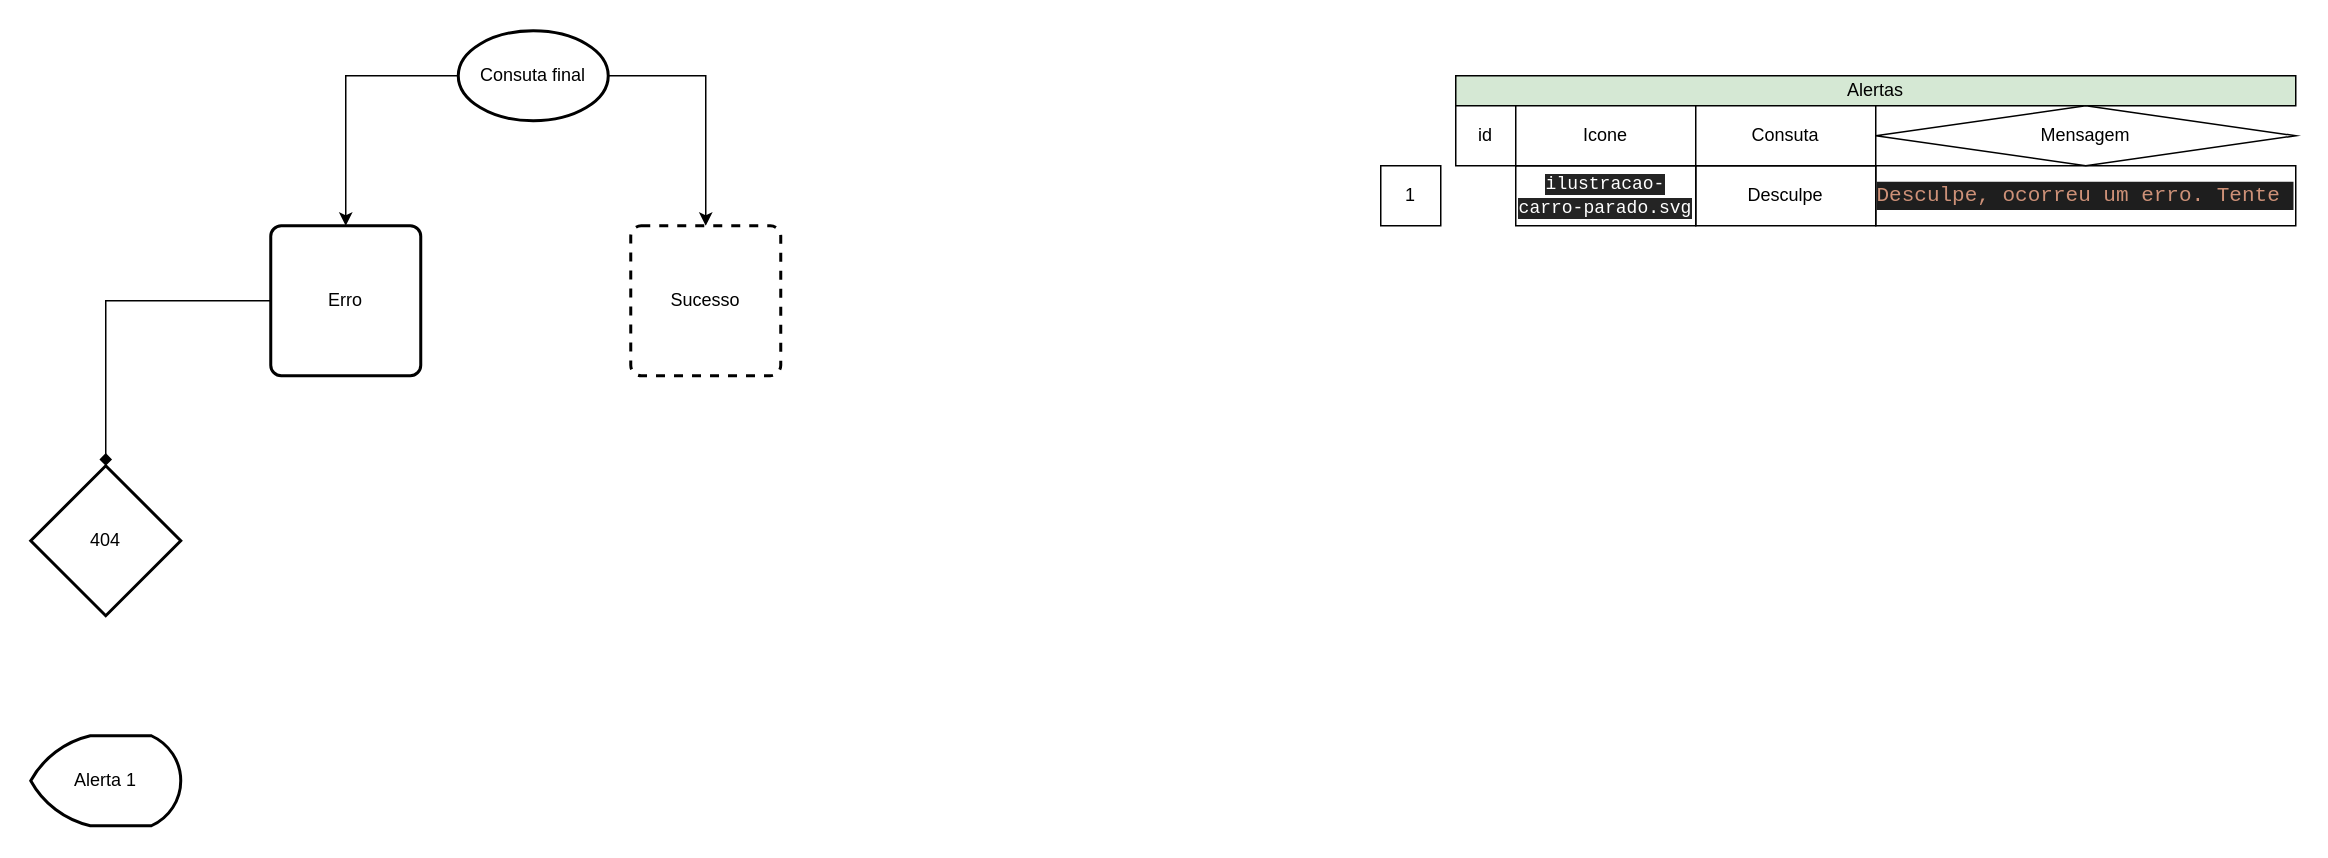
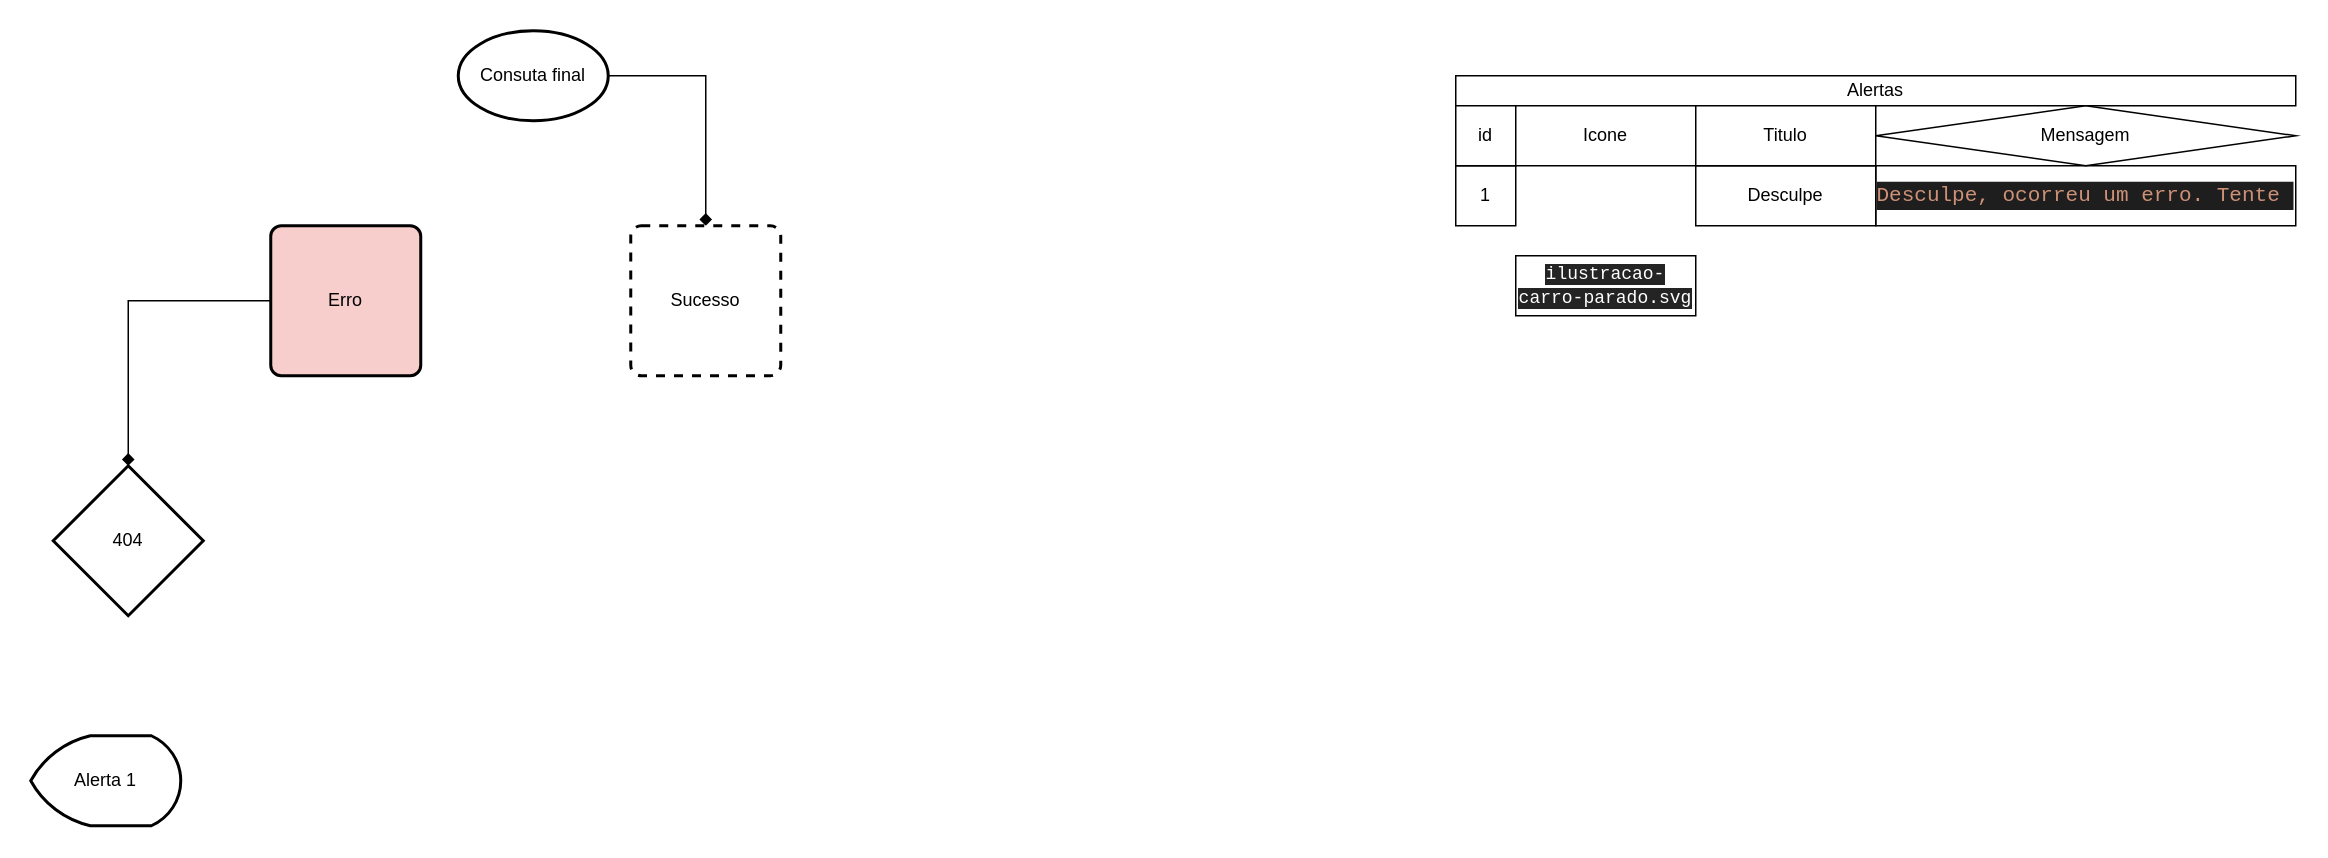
edge "Consuta final" -> "Erro": removed
node "Alertas": fillcolor #d5e8d4 -> #ffffff
node "Consuta": label "Consuta" -> "Titulo"
node "1": moved (1411, 196) -> (1486, 196)
node "ilustracao-carro-parado.svg": moved (1606, 196) -> (1606, 286)
edge "Consuta final" -> "Sucesso": arrowhead classic -> diamond
node "Erro": fillcolor #ffffff -> #f8cecc
node "404": moved (106, 541) -> (128, 541)
